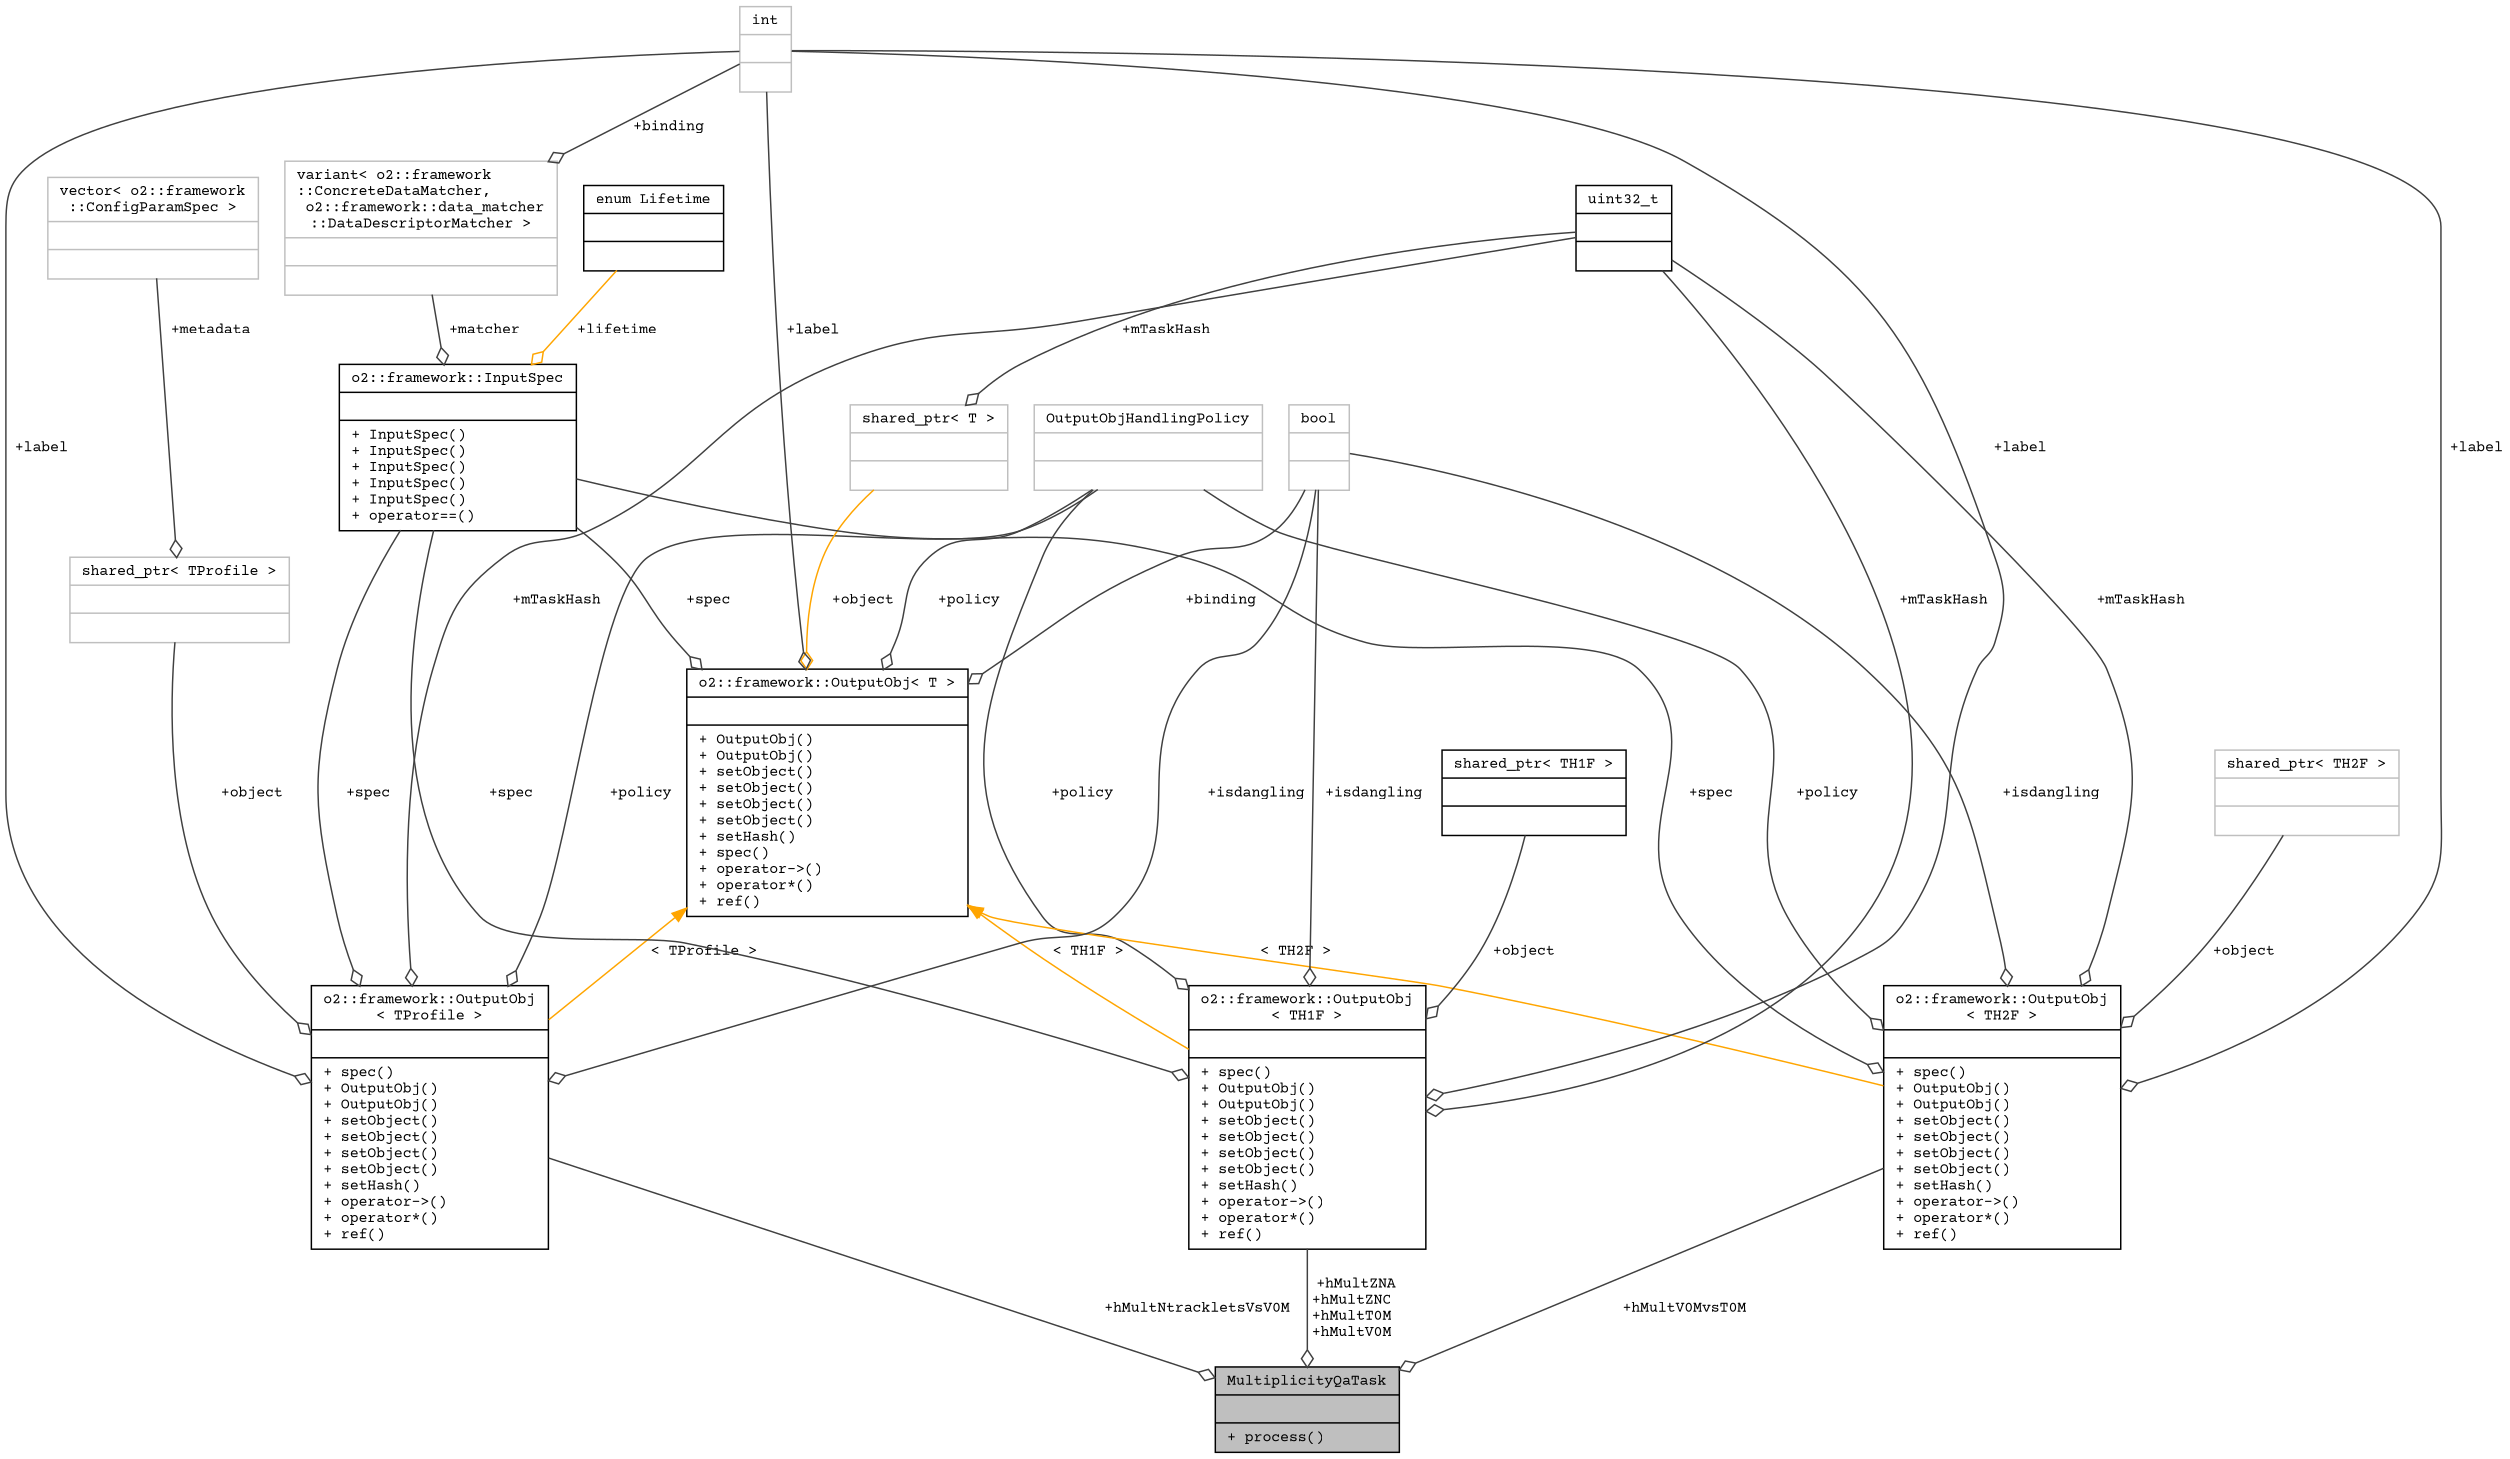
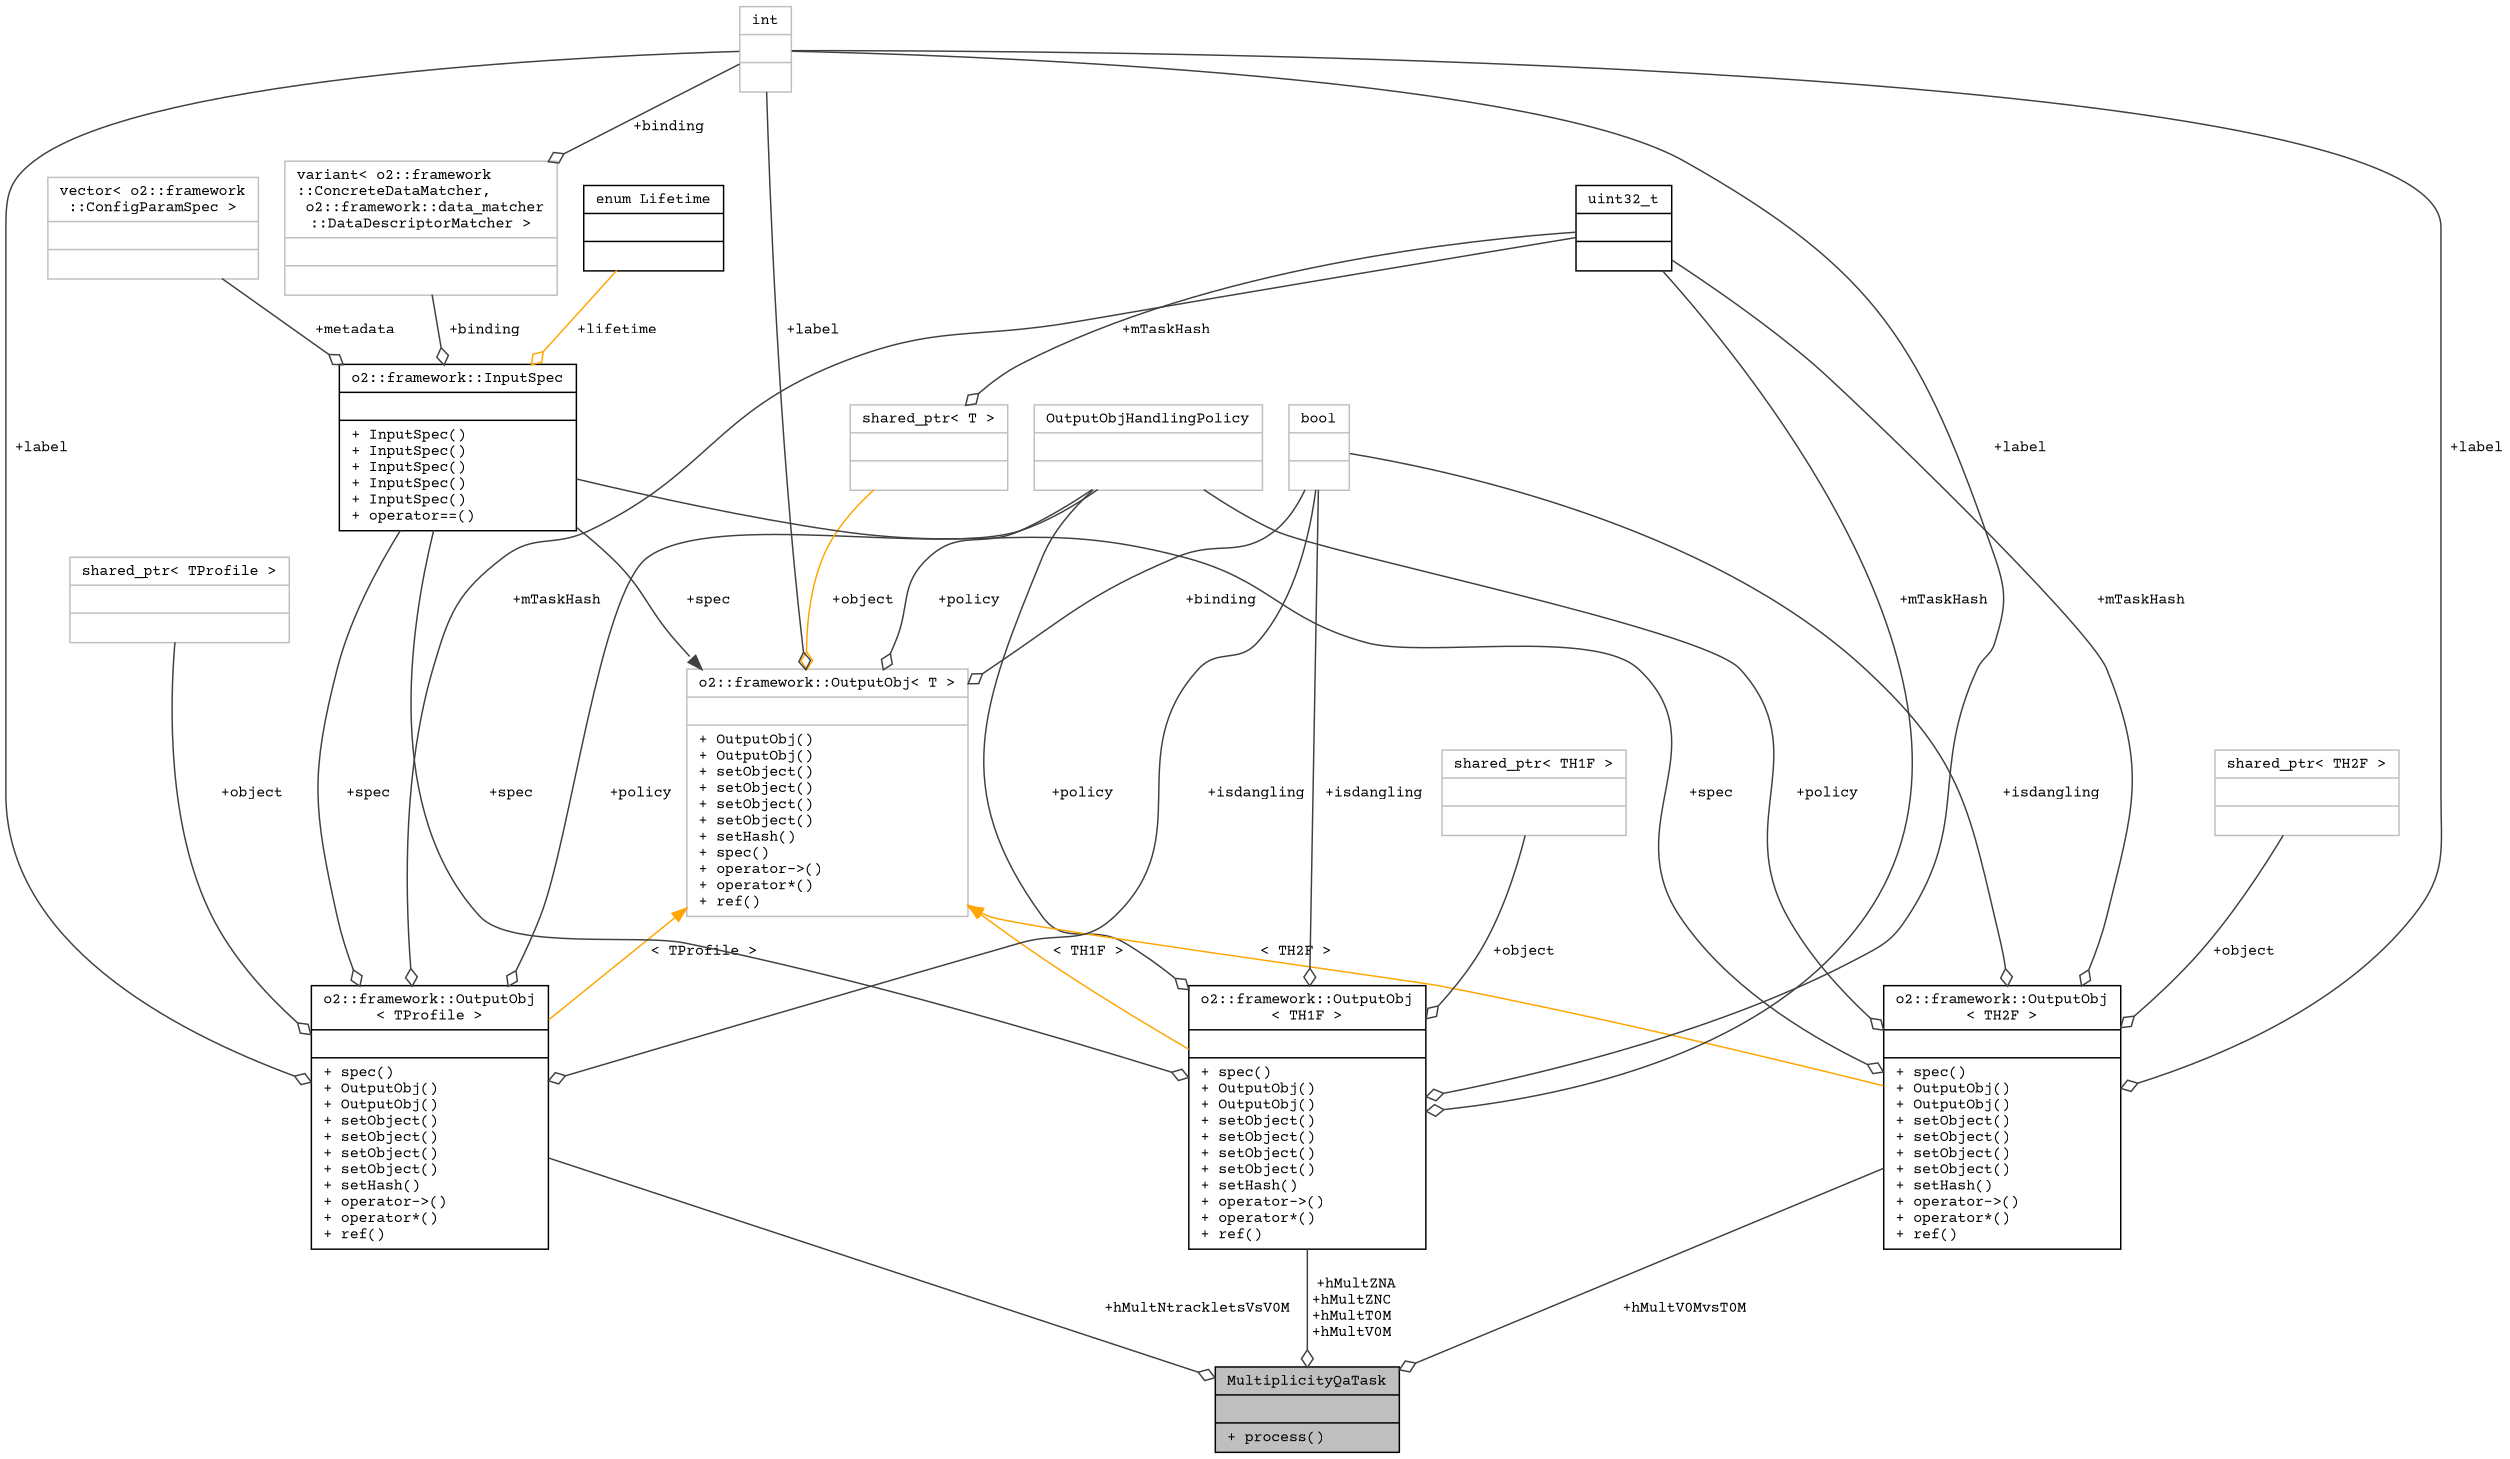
edge "variant< o2::framework" -> "o2::framework::InputSpec": label " +matcher" -> " +binding"
edge "vector< o2::framework" -> "shared_ptr< TProfile >": now "vector< o2::framework" -> "o2::framework::InputSpec"
edge "o2::framework::InputSpec" -> "o2::framework::OutputObj< T >": arrowhead odiamond -> normal
node "o2::framework::OutputObj< T >": color black -> grey75
node "shared_ptr< TH1F >": color black -> grey75
